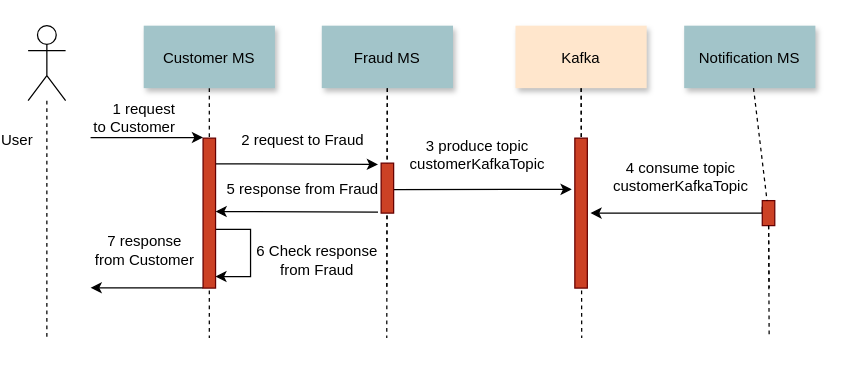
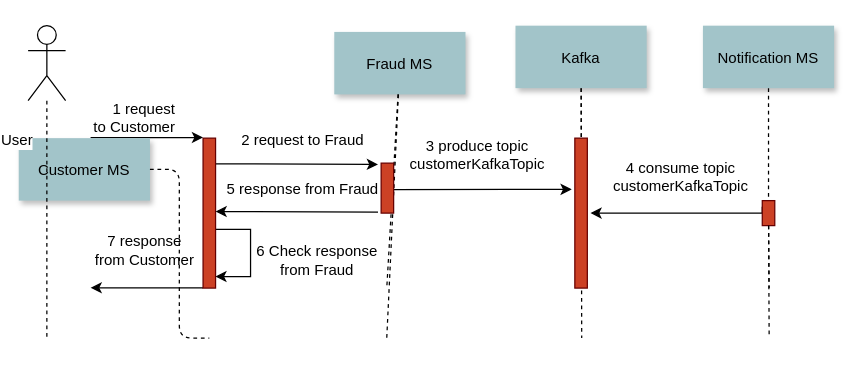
node "Customer MS": moved (209, 57) -> (84, 169)
node "Fraud MS": moved (388, 57) -> (400, 63)
node "Kafka": fillcolor #ffe6cc -> #a2c4c9
node "Notification MS": moved (750, 57) -> (769, 57)
